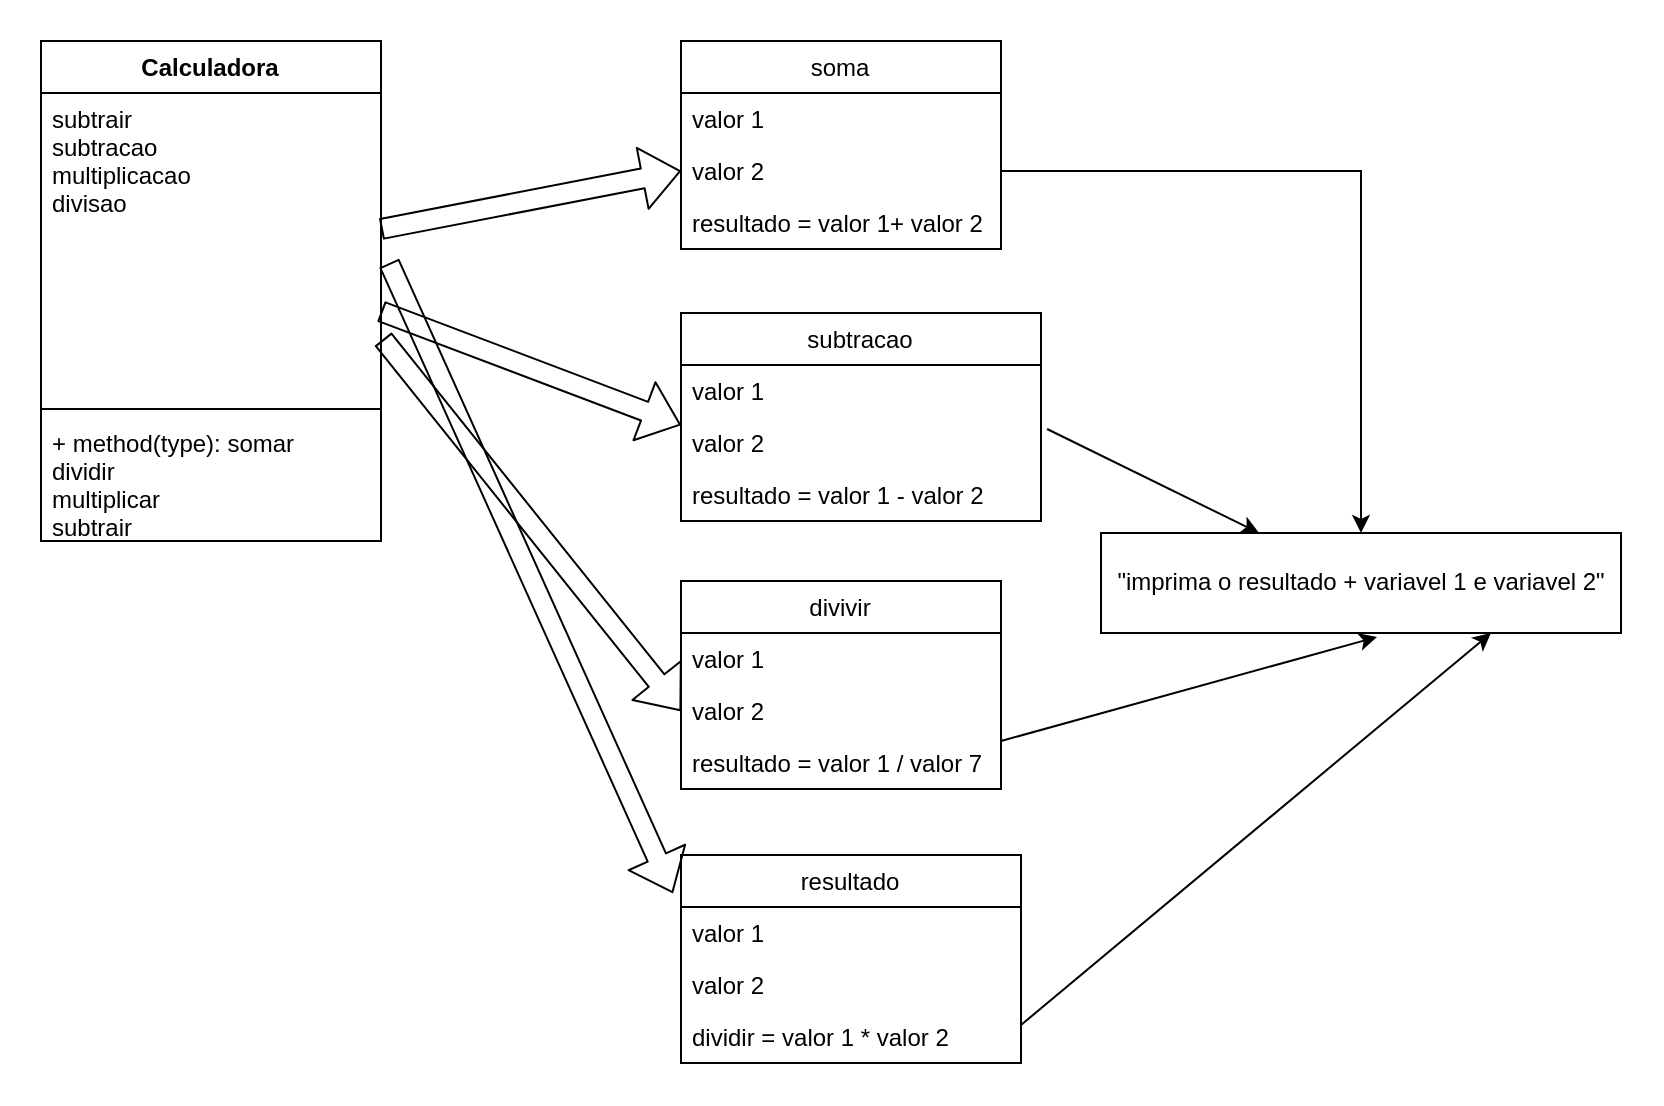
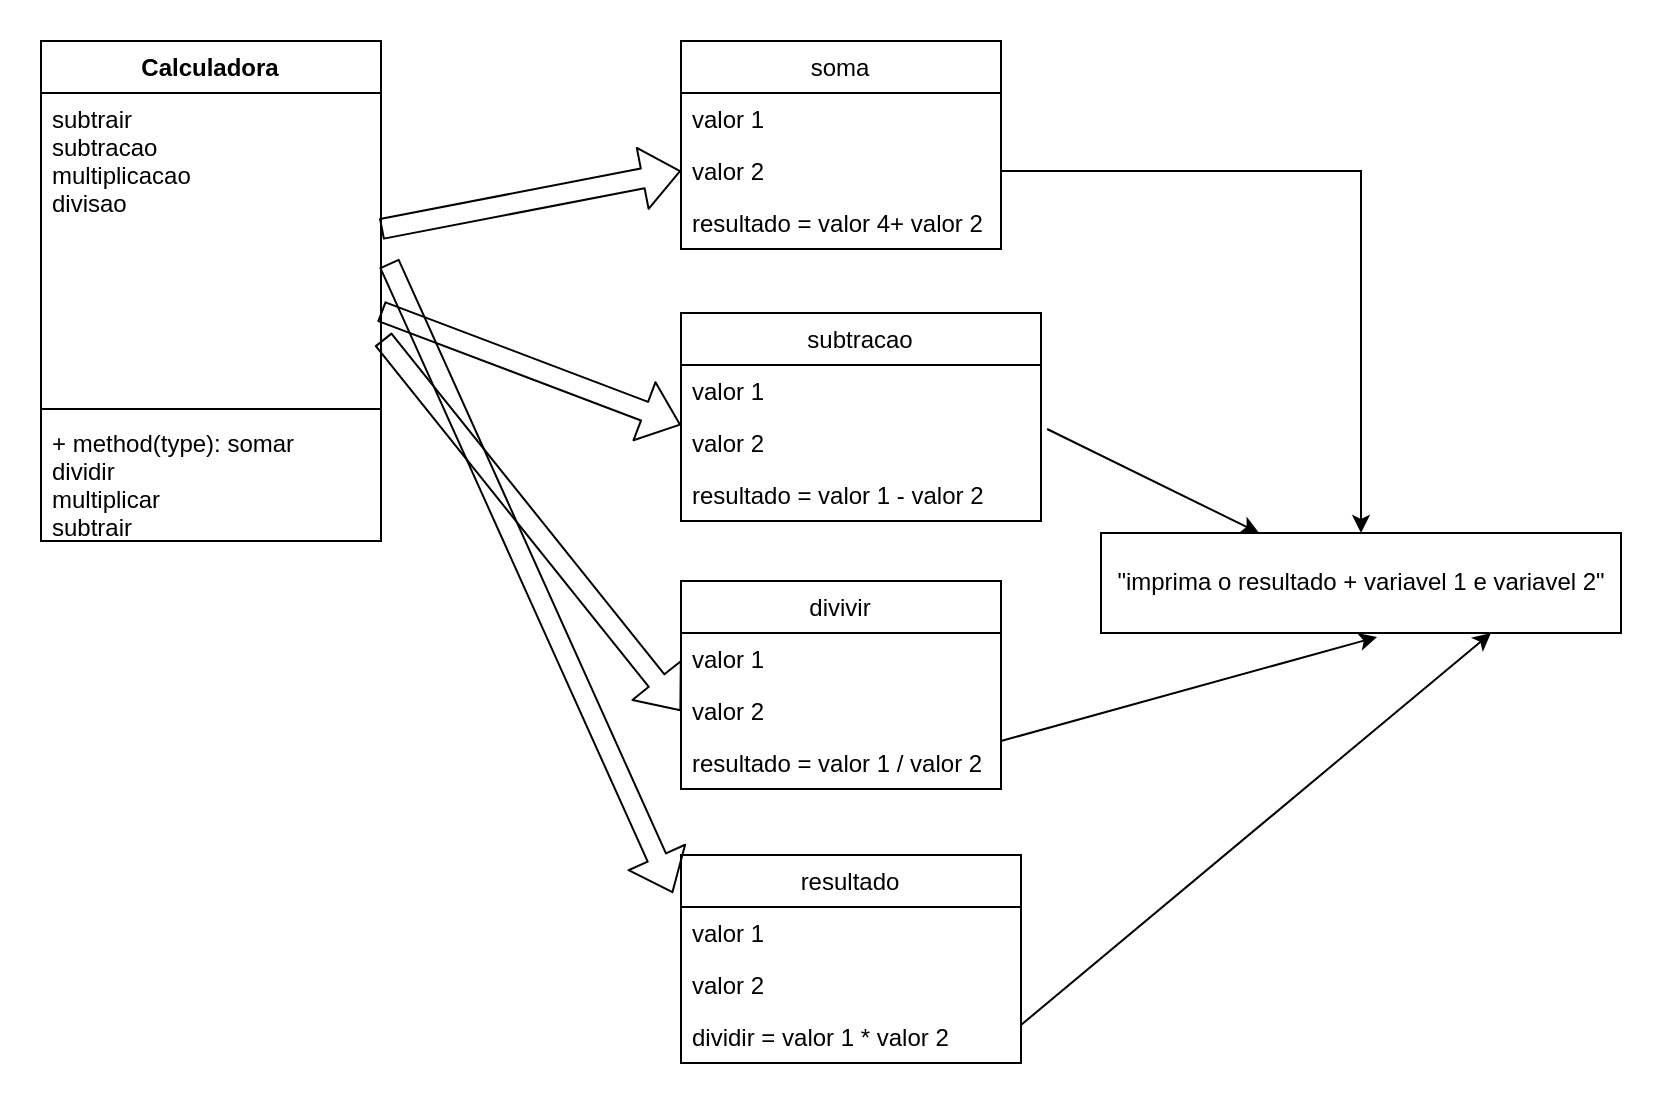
node "resultado = valor 1+ valor 2": label "resultado = valor 1+ valor 2" -> "resultado = valor 4+ valor 2"
node "resultado = valor 1 / valor 7": label "resultado = valor 1 / valor 7" -> "resultado = valor 1 / valor 2"
